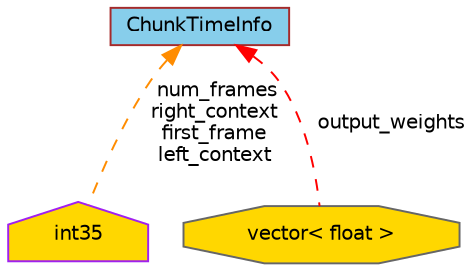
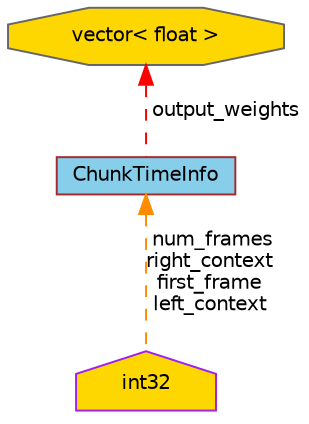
edge "vector< float >" -> "ChunkTimeInfo": reversed
node "int35": label "int35" -> "int32"
